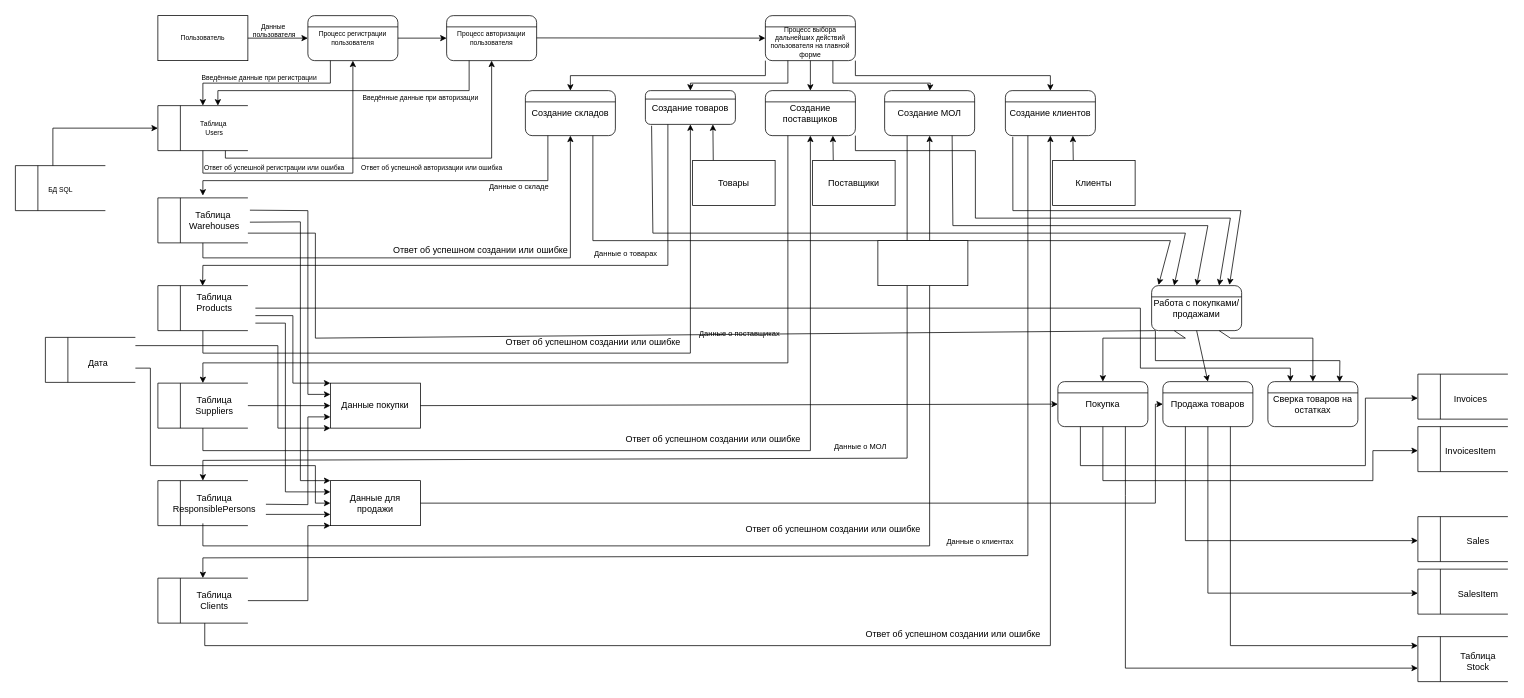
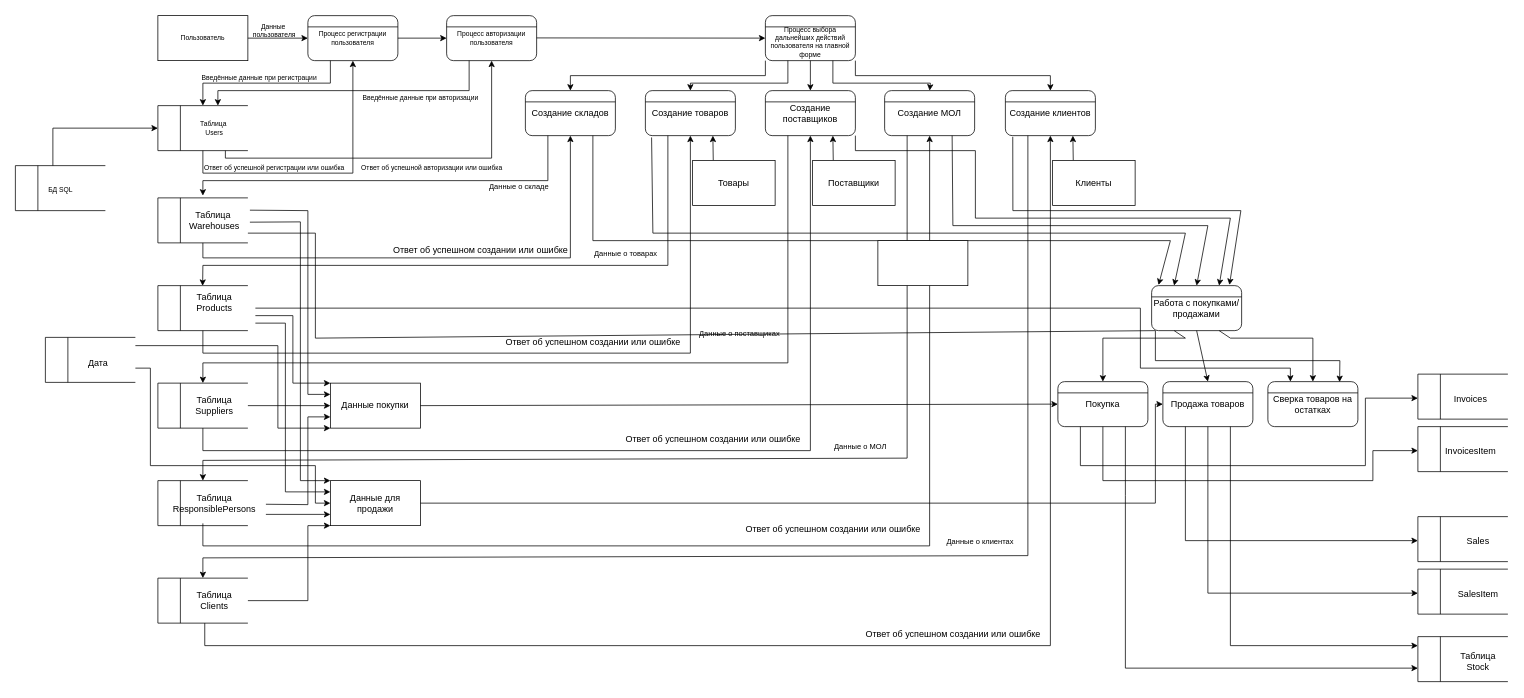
node "Создание товаров": size 90x34 -> 90x45
